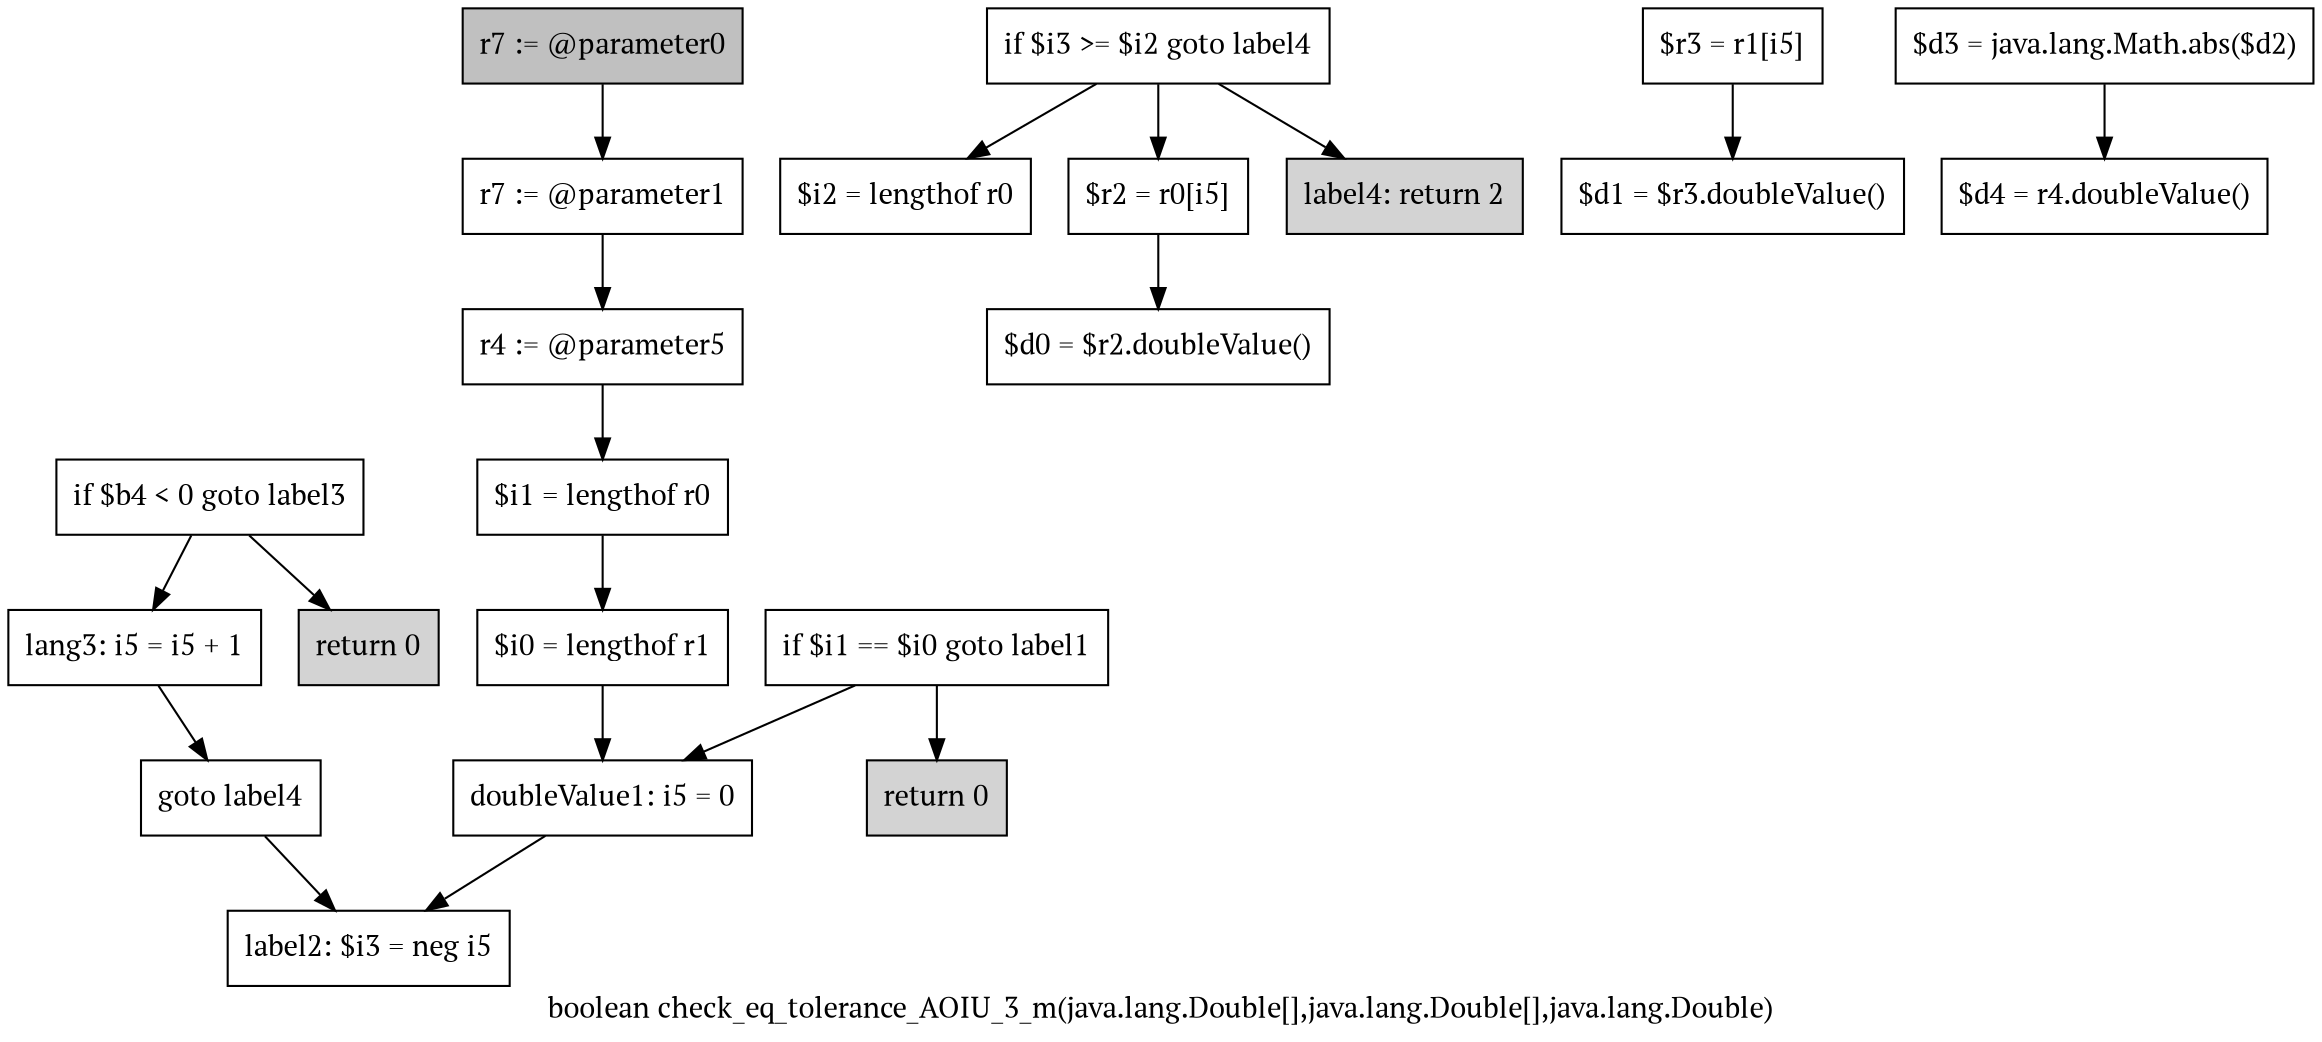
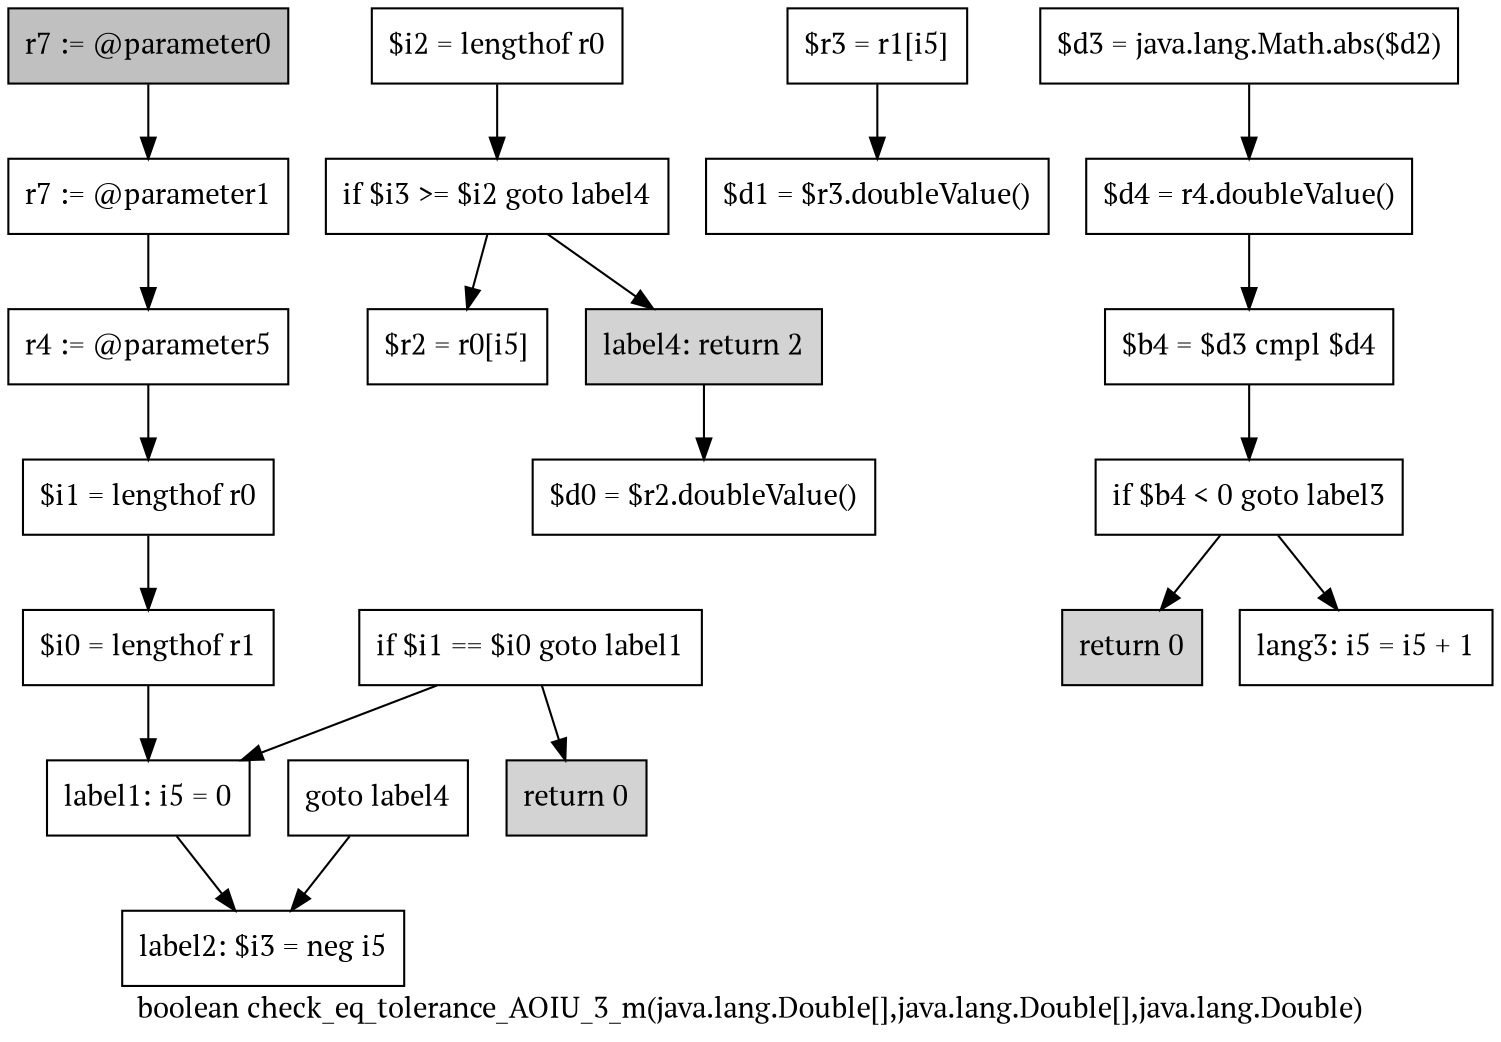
edge "if $i3 >= $i2 goto label4" -> "$i2 = lengthof r0": reversed
edge "$r2 = r0[i5]" -> "$d0 = $r2.doubleValue()": now "label4: return 2" -> "$d0 = $r2.doubleValue()"
node "$b4 = $d3 cmpl $d4": added
edge "lang3: i5 = i5 + 1" -> "goto label4": removed
node "doubleValue1: i5 = 0": label "doubleValue1: i5 = 0" -> "label1: i5 = 0"
